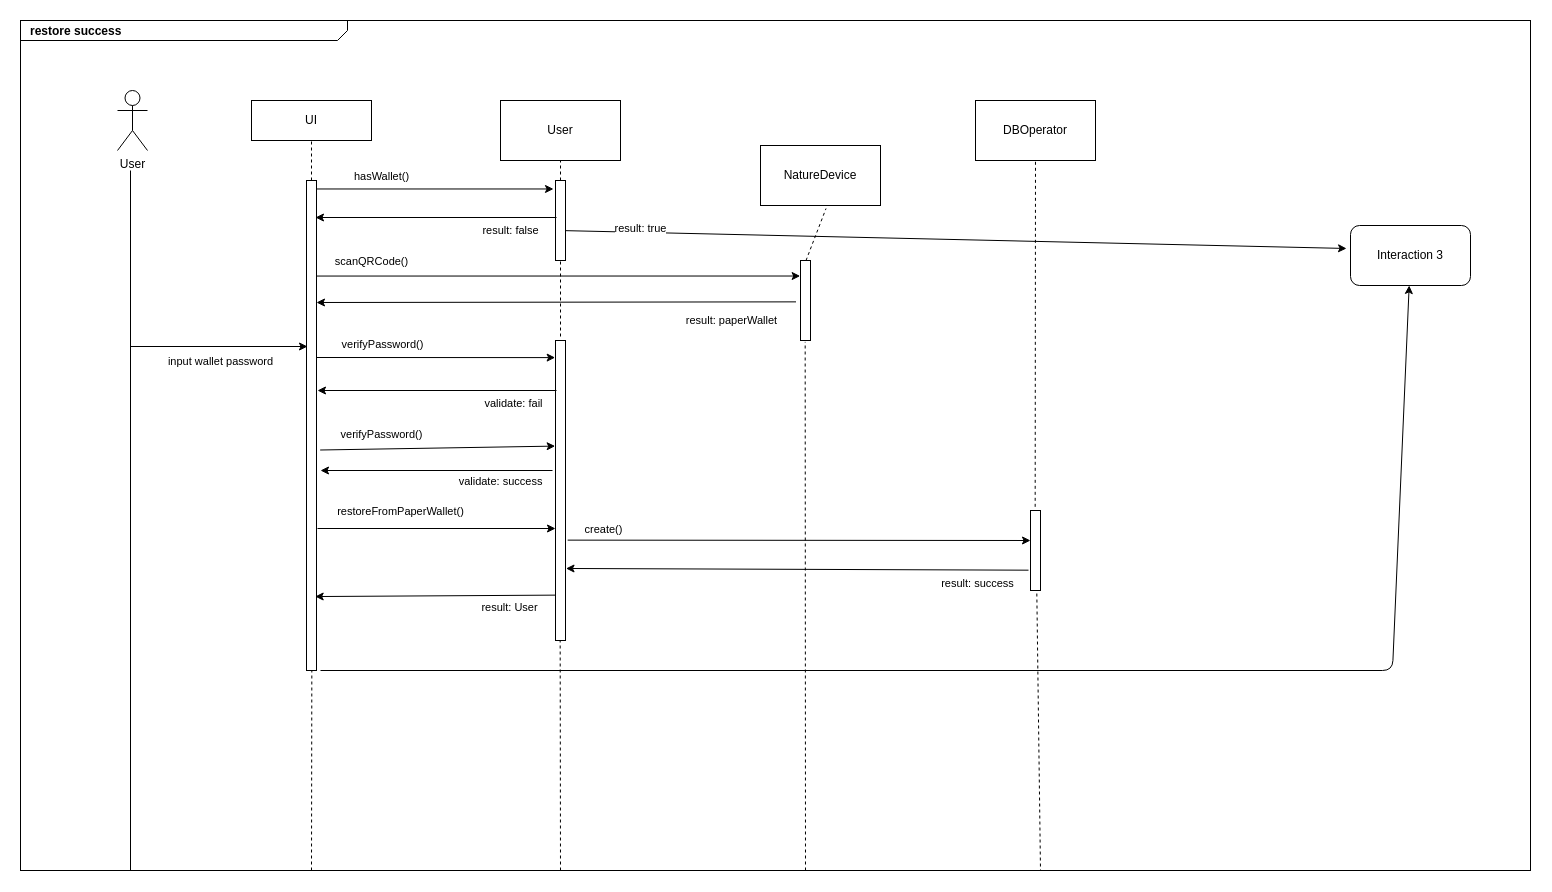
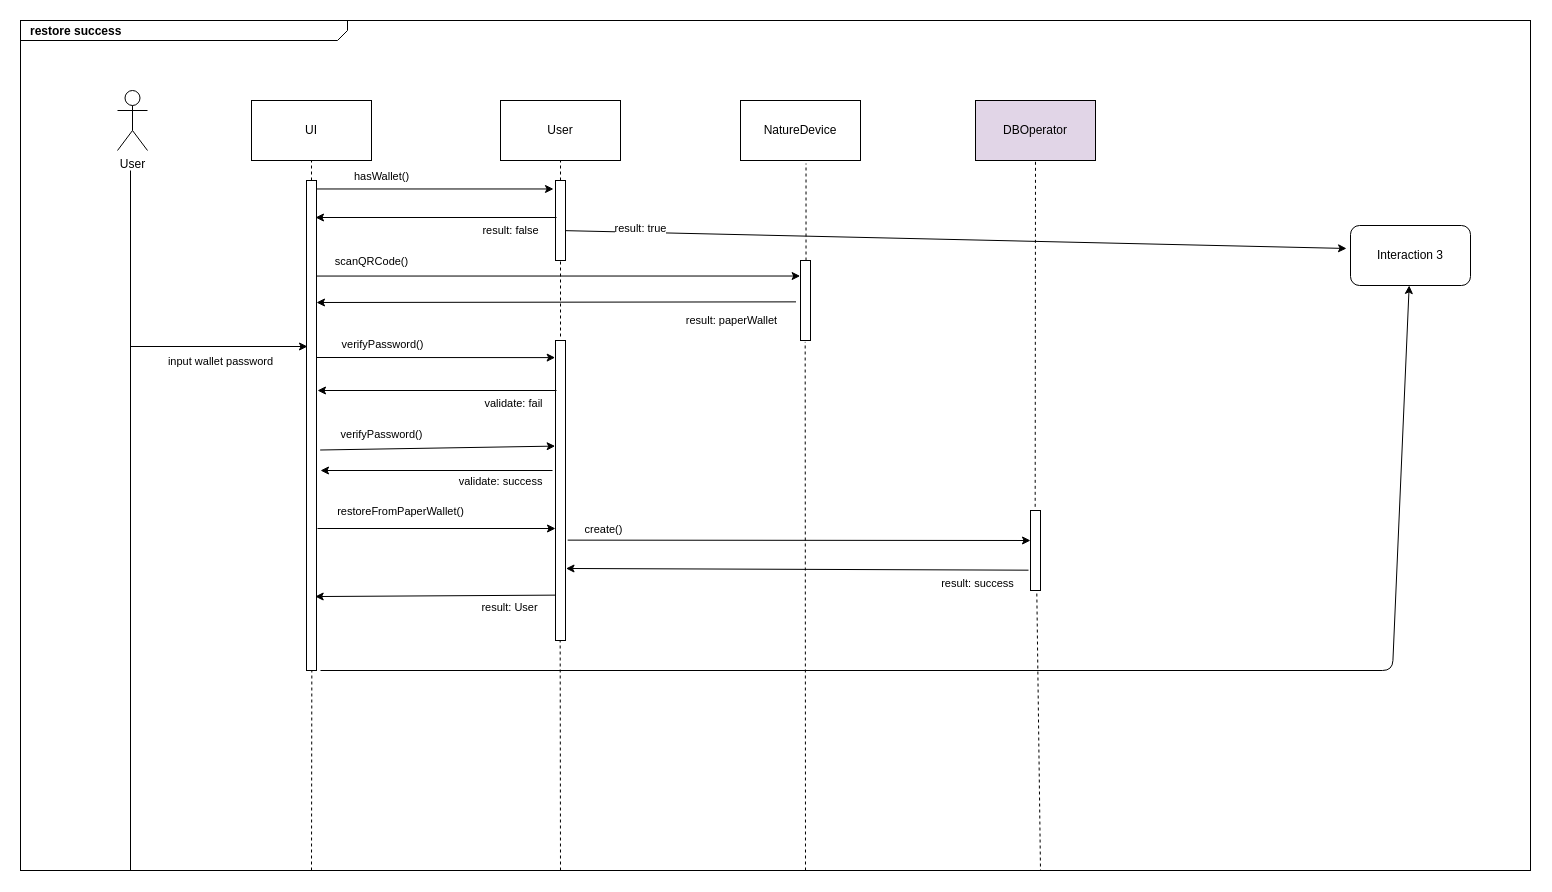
node "UI": size 120x40 -> 120x60
node "DBOperator": fillcolor #ffffff -> #e1d5e7
node "NatureDevice": moved (821, 176) -> (801, 131)
